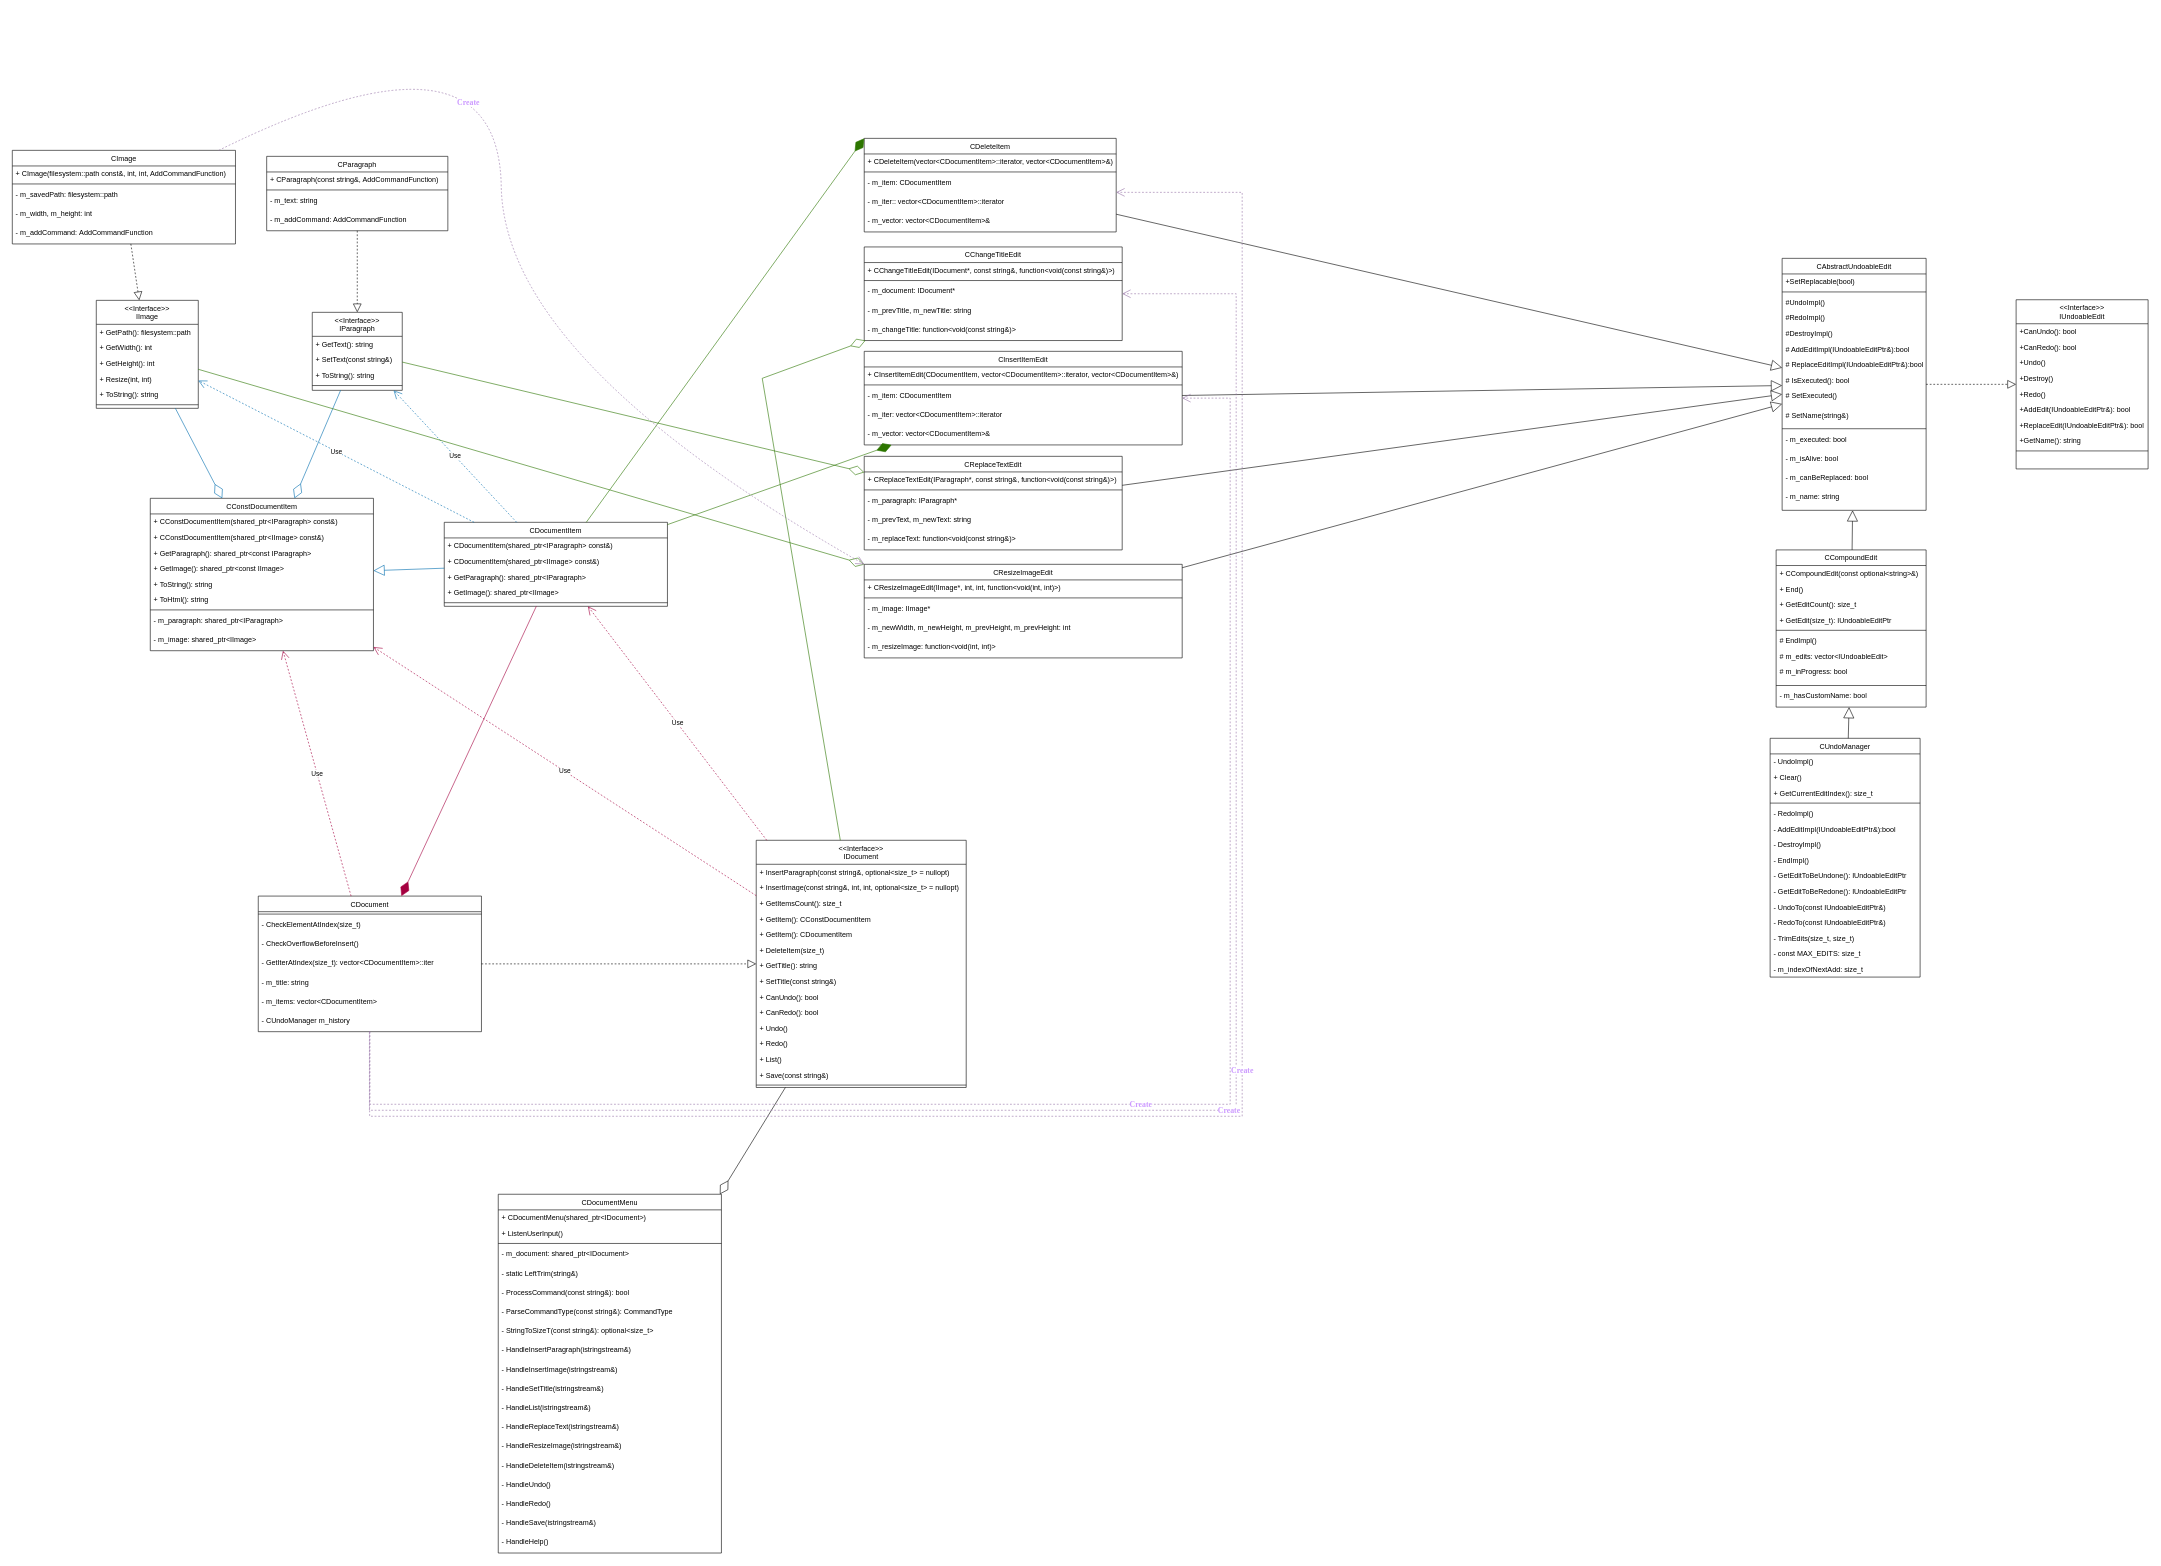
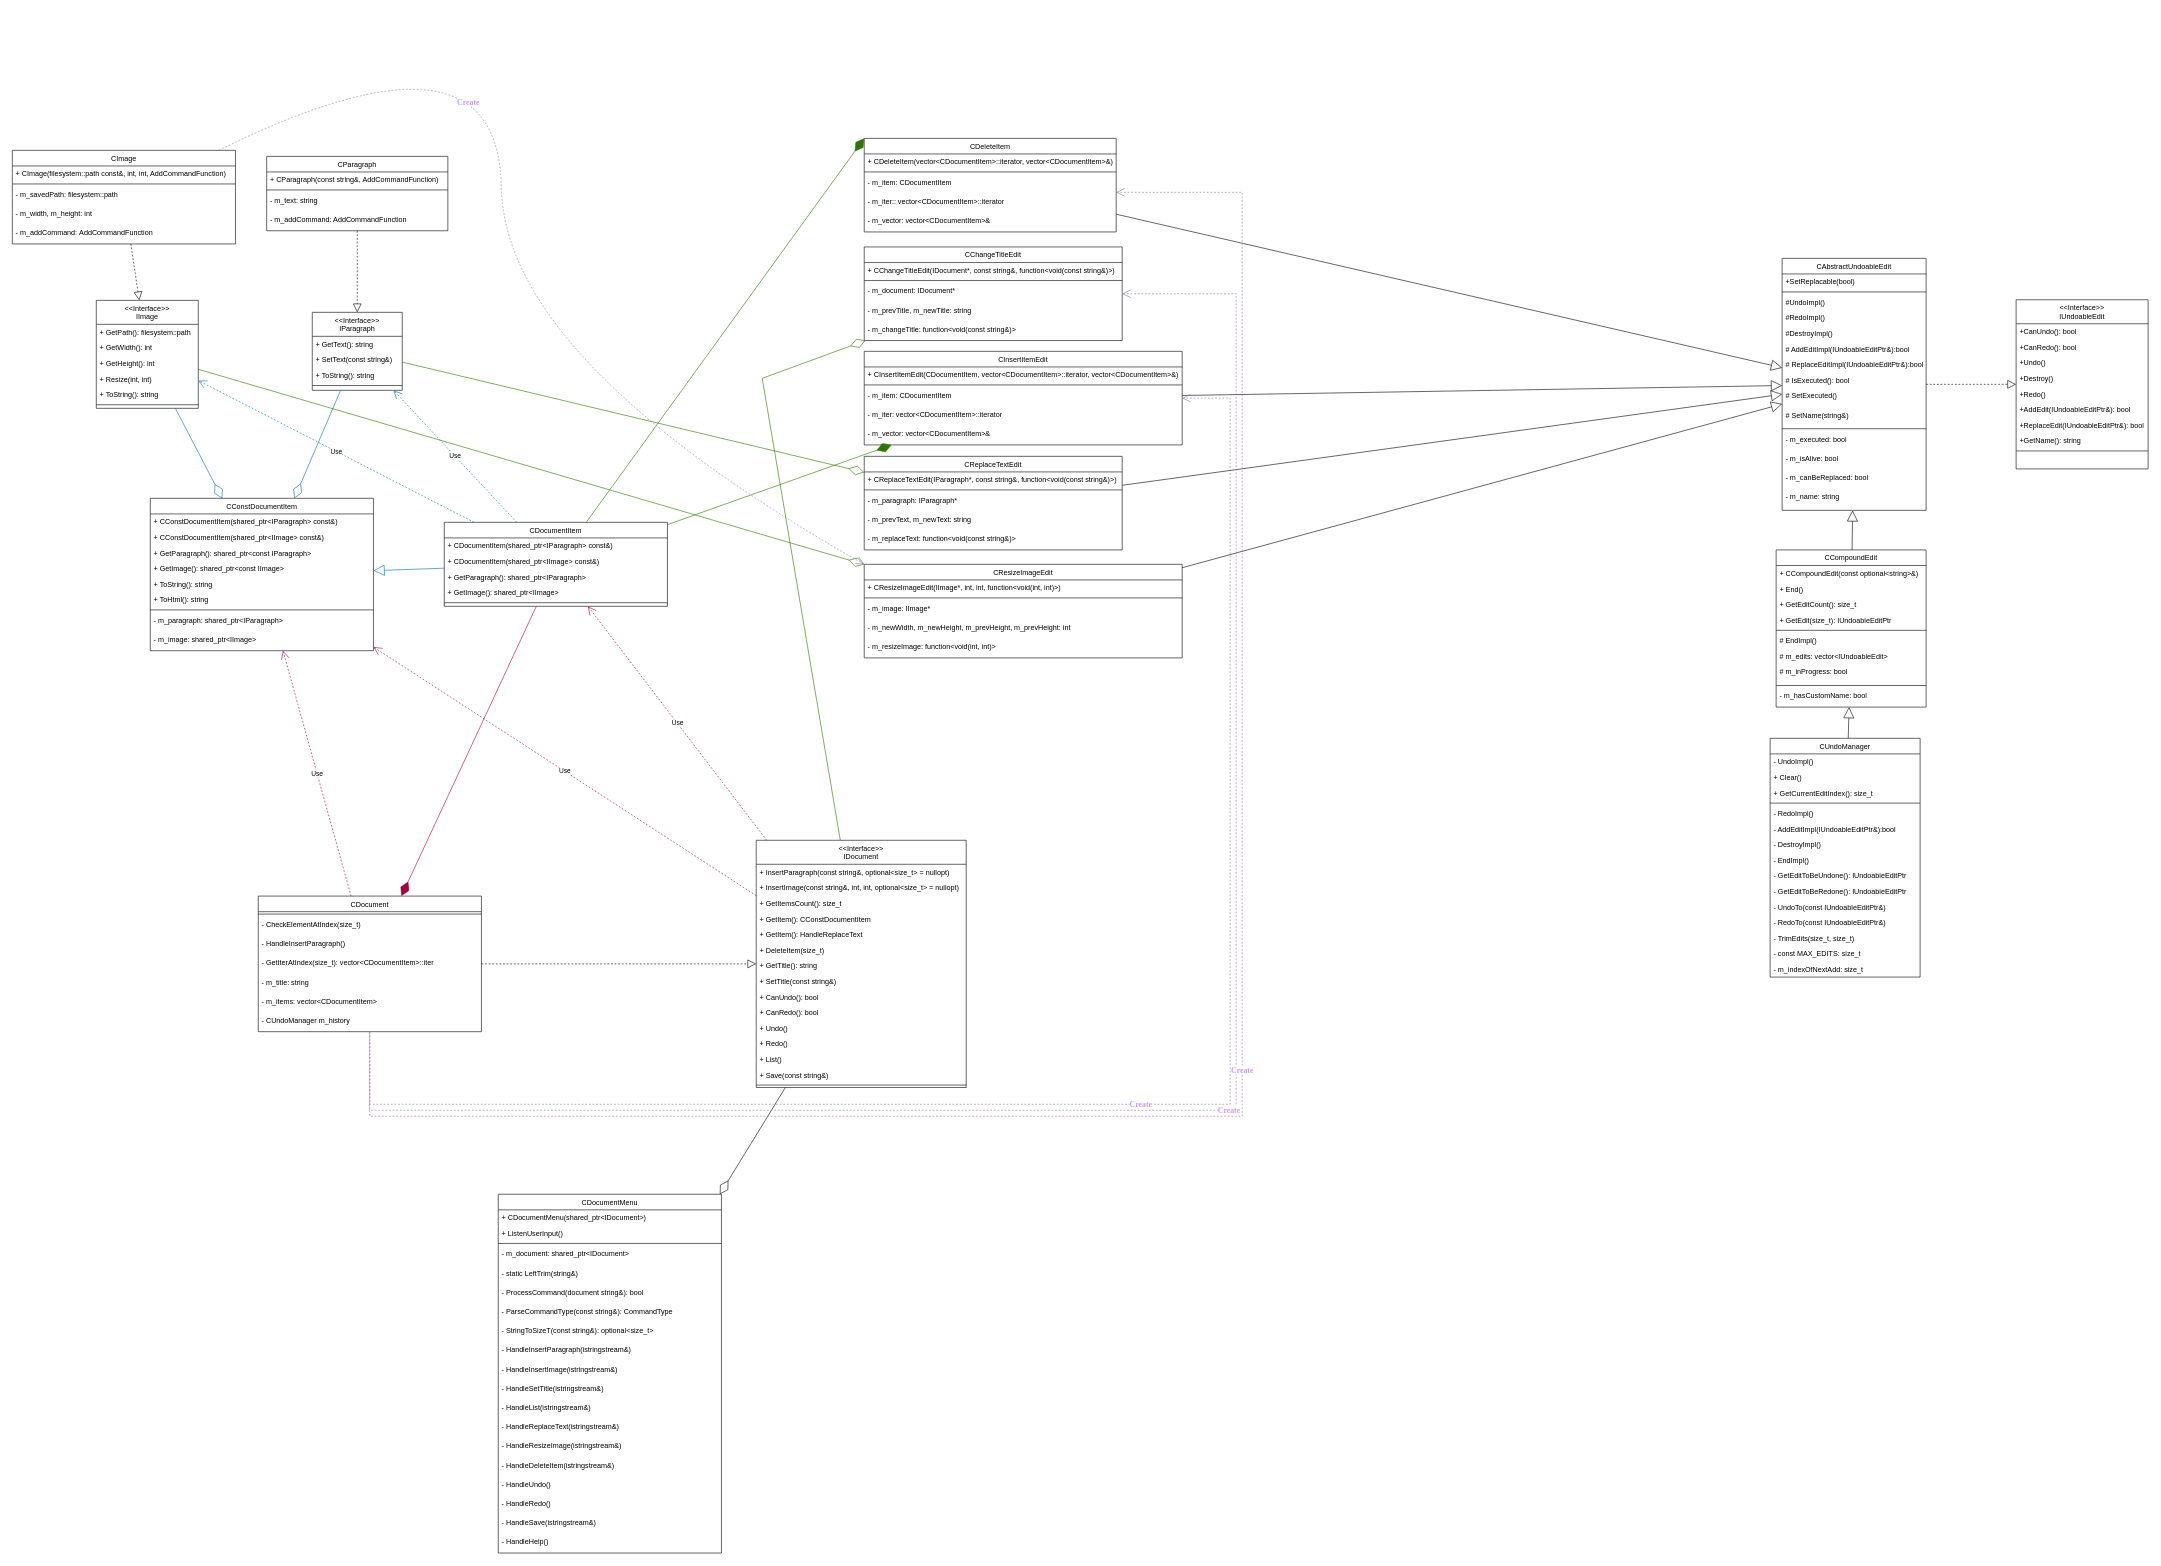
node "+ GetItem(): CDocumentItem": label "+ GetItem(): CDocumentItem" -> "+ GetItem(): HandleReplaceText"
node "- CheckOverflowBeforeInsert()": label "- CheckOverflowBeforeInsert()" -> "- HandleInsertParagraph()"
node "- ProcessCommand(const string&): bool": label "- ProcessCommand(const string&): bool" -> "- ProcessCommand(document string&): bool"
